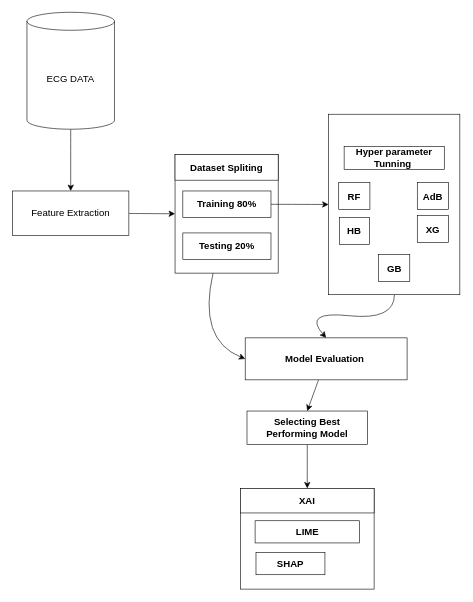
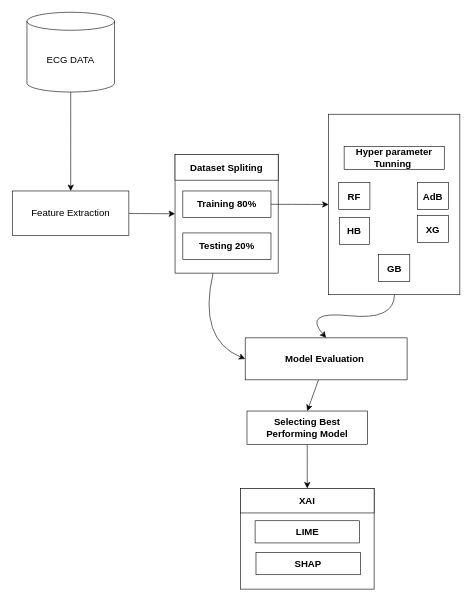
node "ECG DATA": size 88x117 -> 88x80
node "SHAP": size 69x22 -> 104x22
